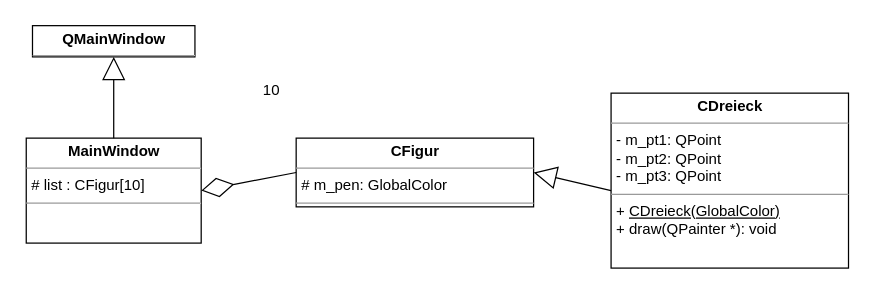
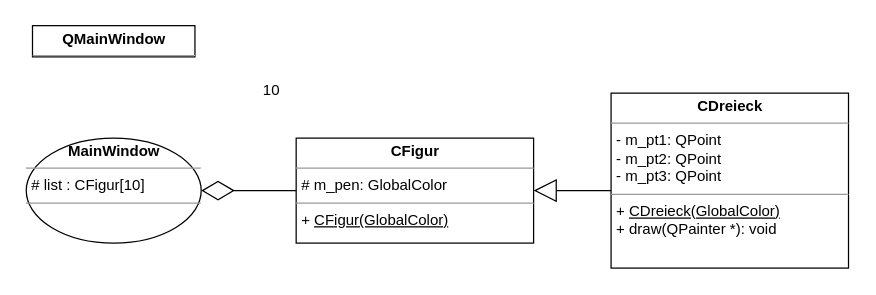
edge "MainWindow # list : CFigur[10]" -> "QMainWindow": removed
node "CFigur # m_pen: GlobalColor + CFigur(GlobalColor)": size 238x69 -> 238x105
node "MainWindow # list : CFigur[10]": shape rectangle -> ellipse
